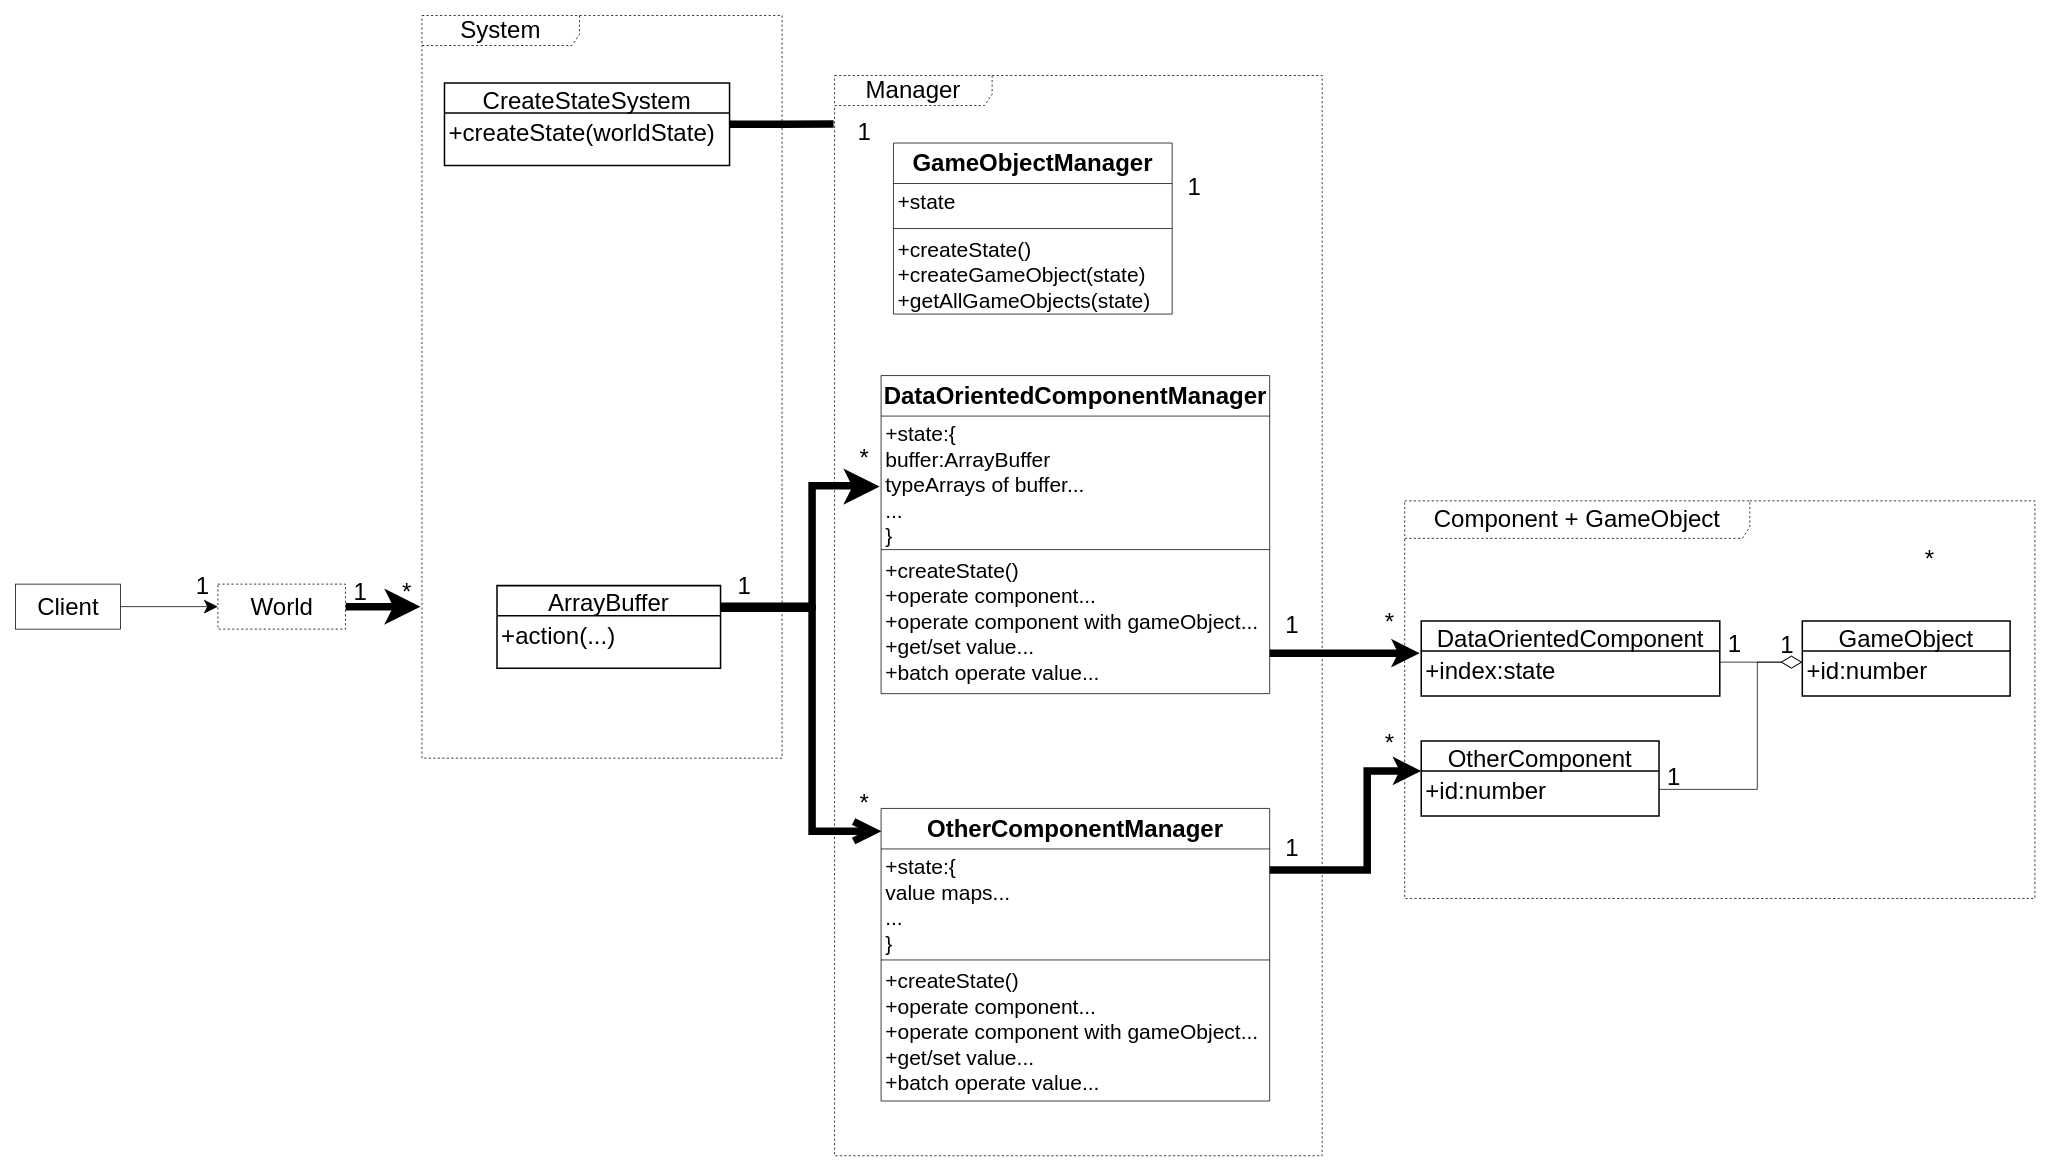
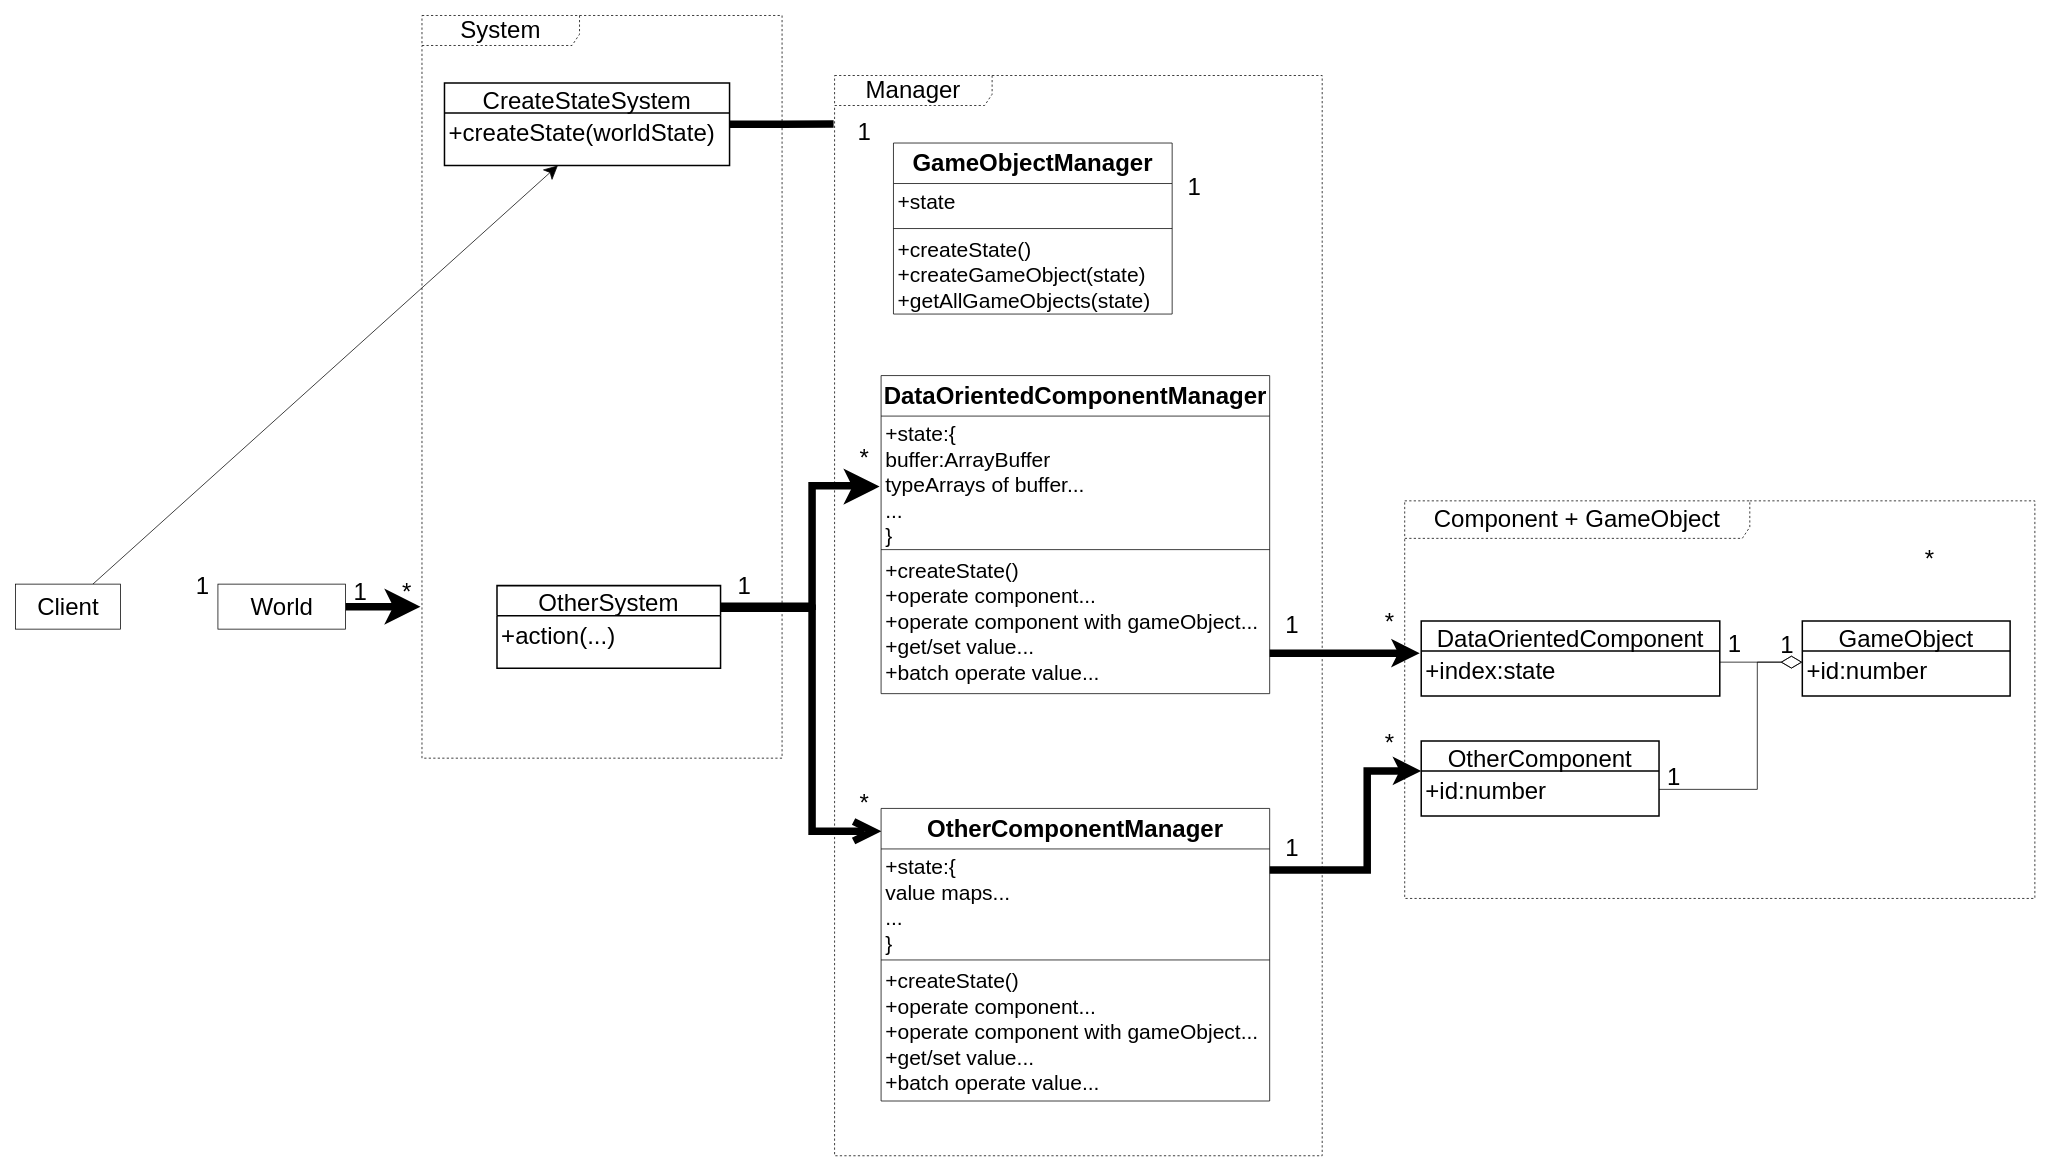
node "ArrayBuffer": label "ArrayBuffer" -> "OtherSystem"
edge "Client" -> "World": now "Client" -> "+createState(worldState)"
node "World": style dashed -> solid
